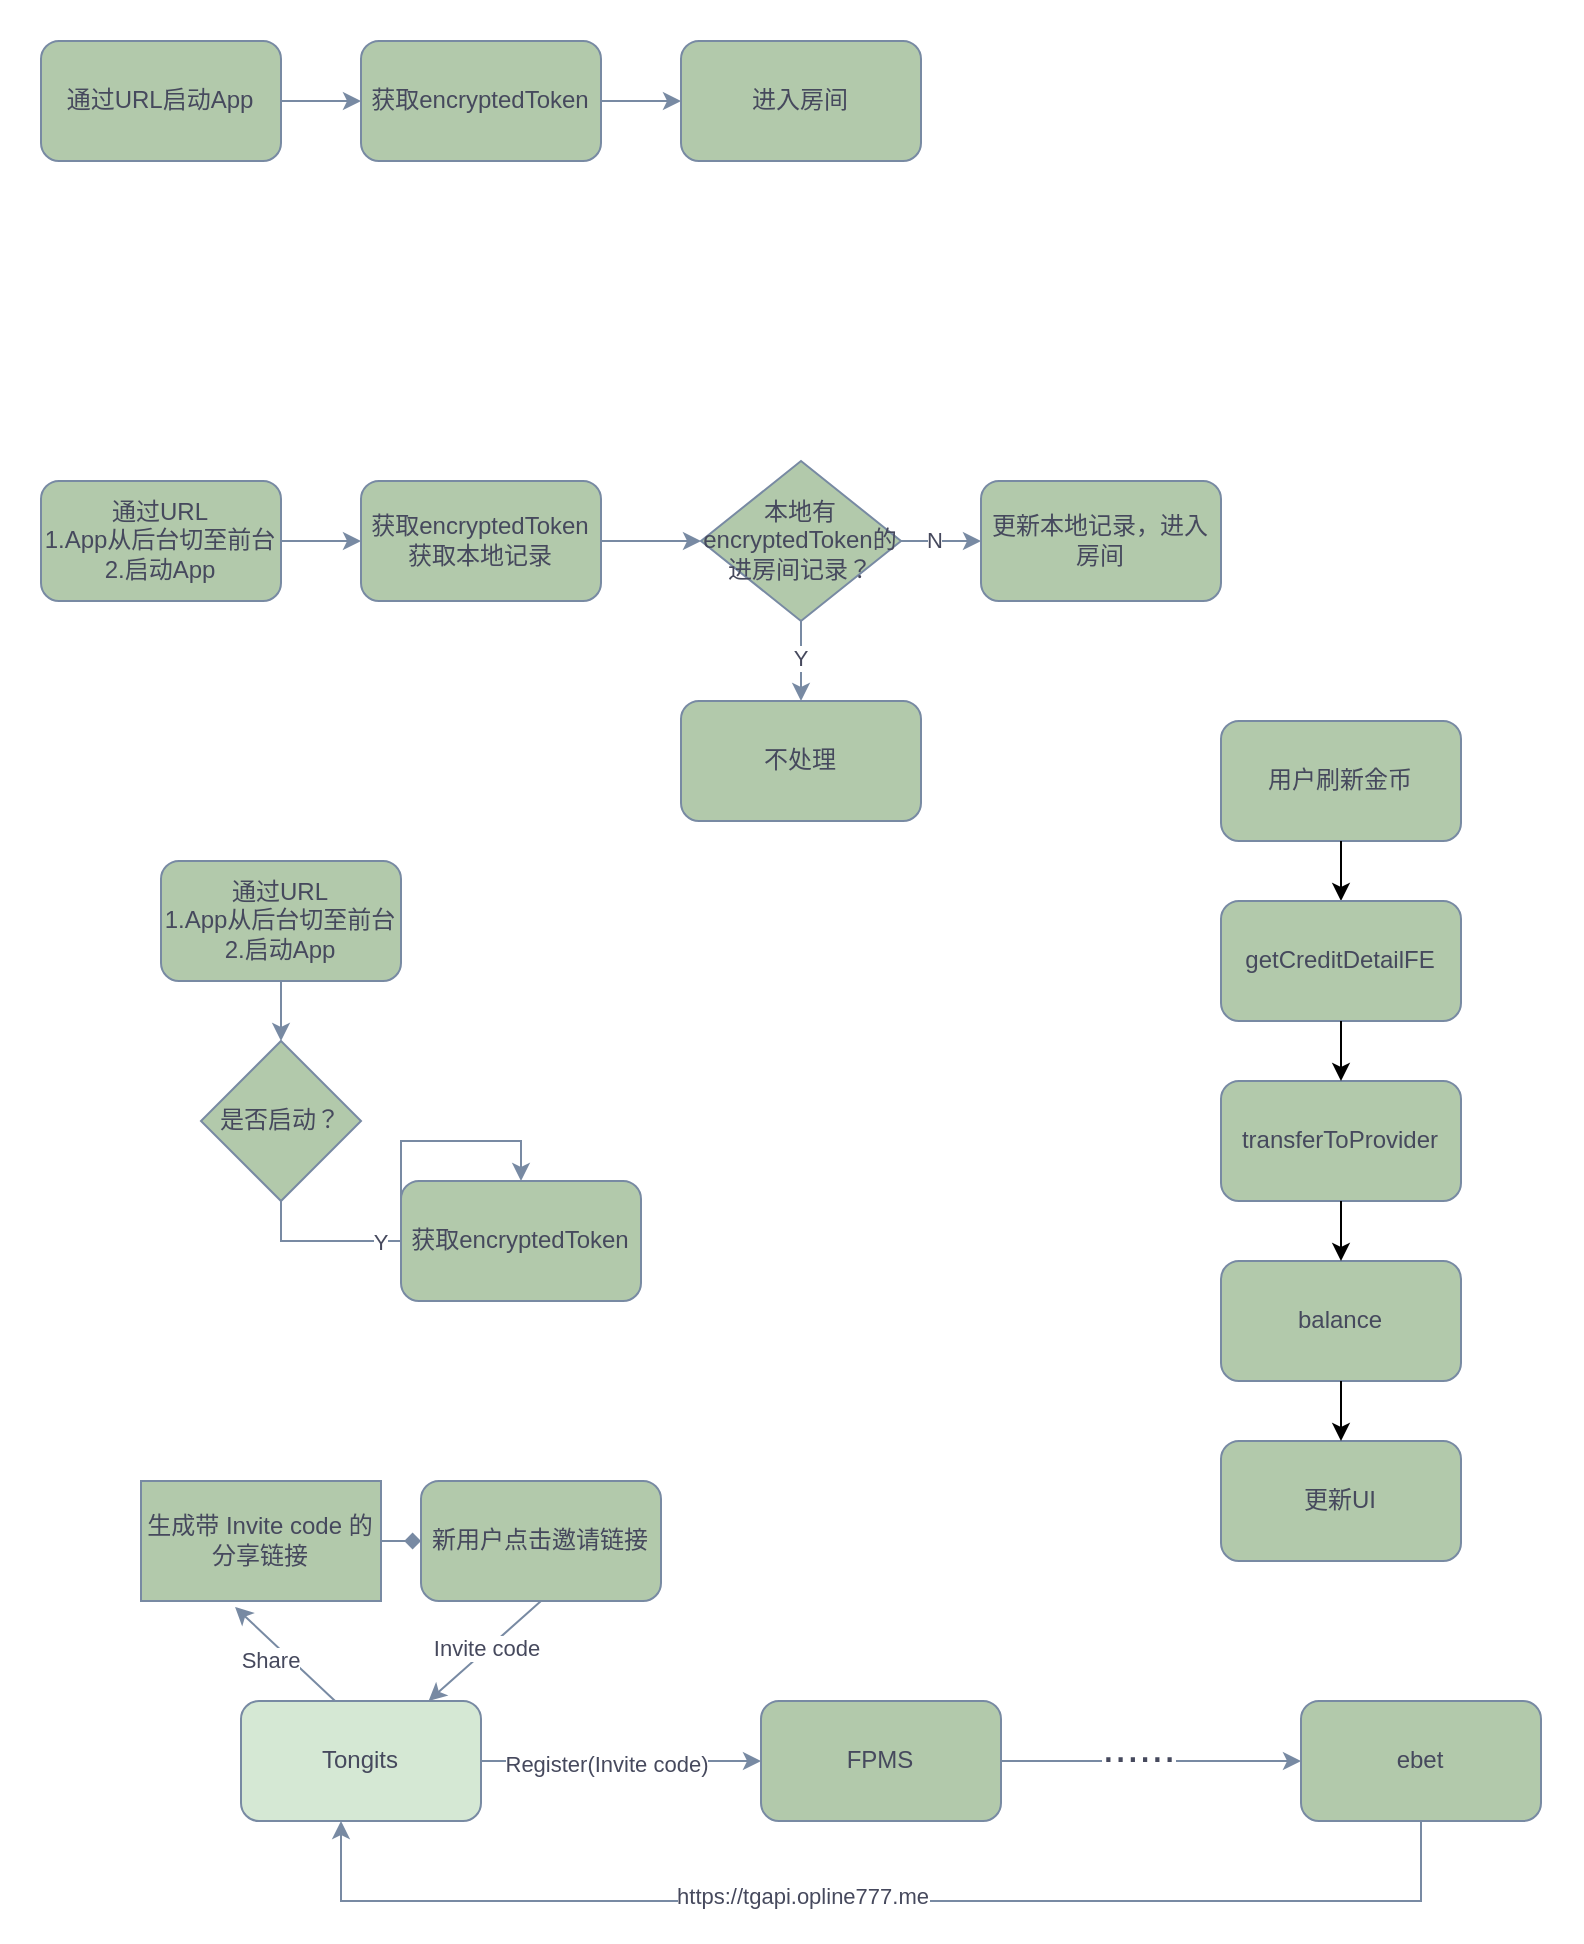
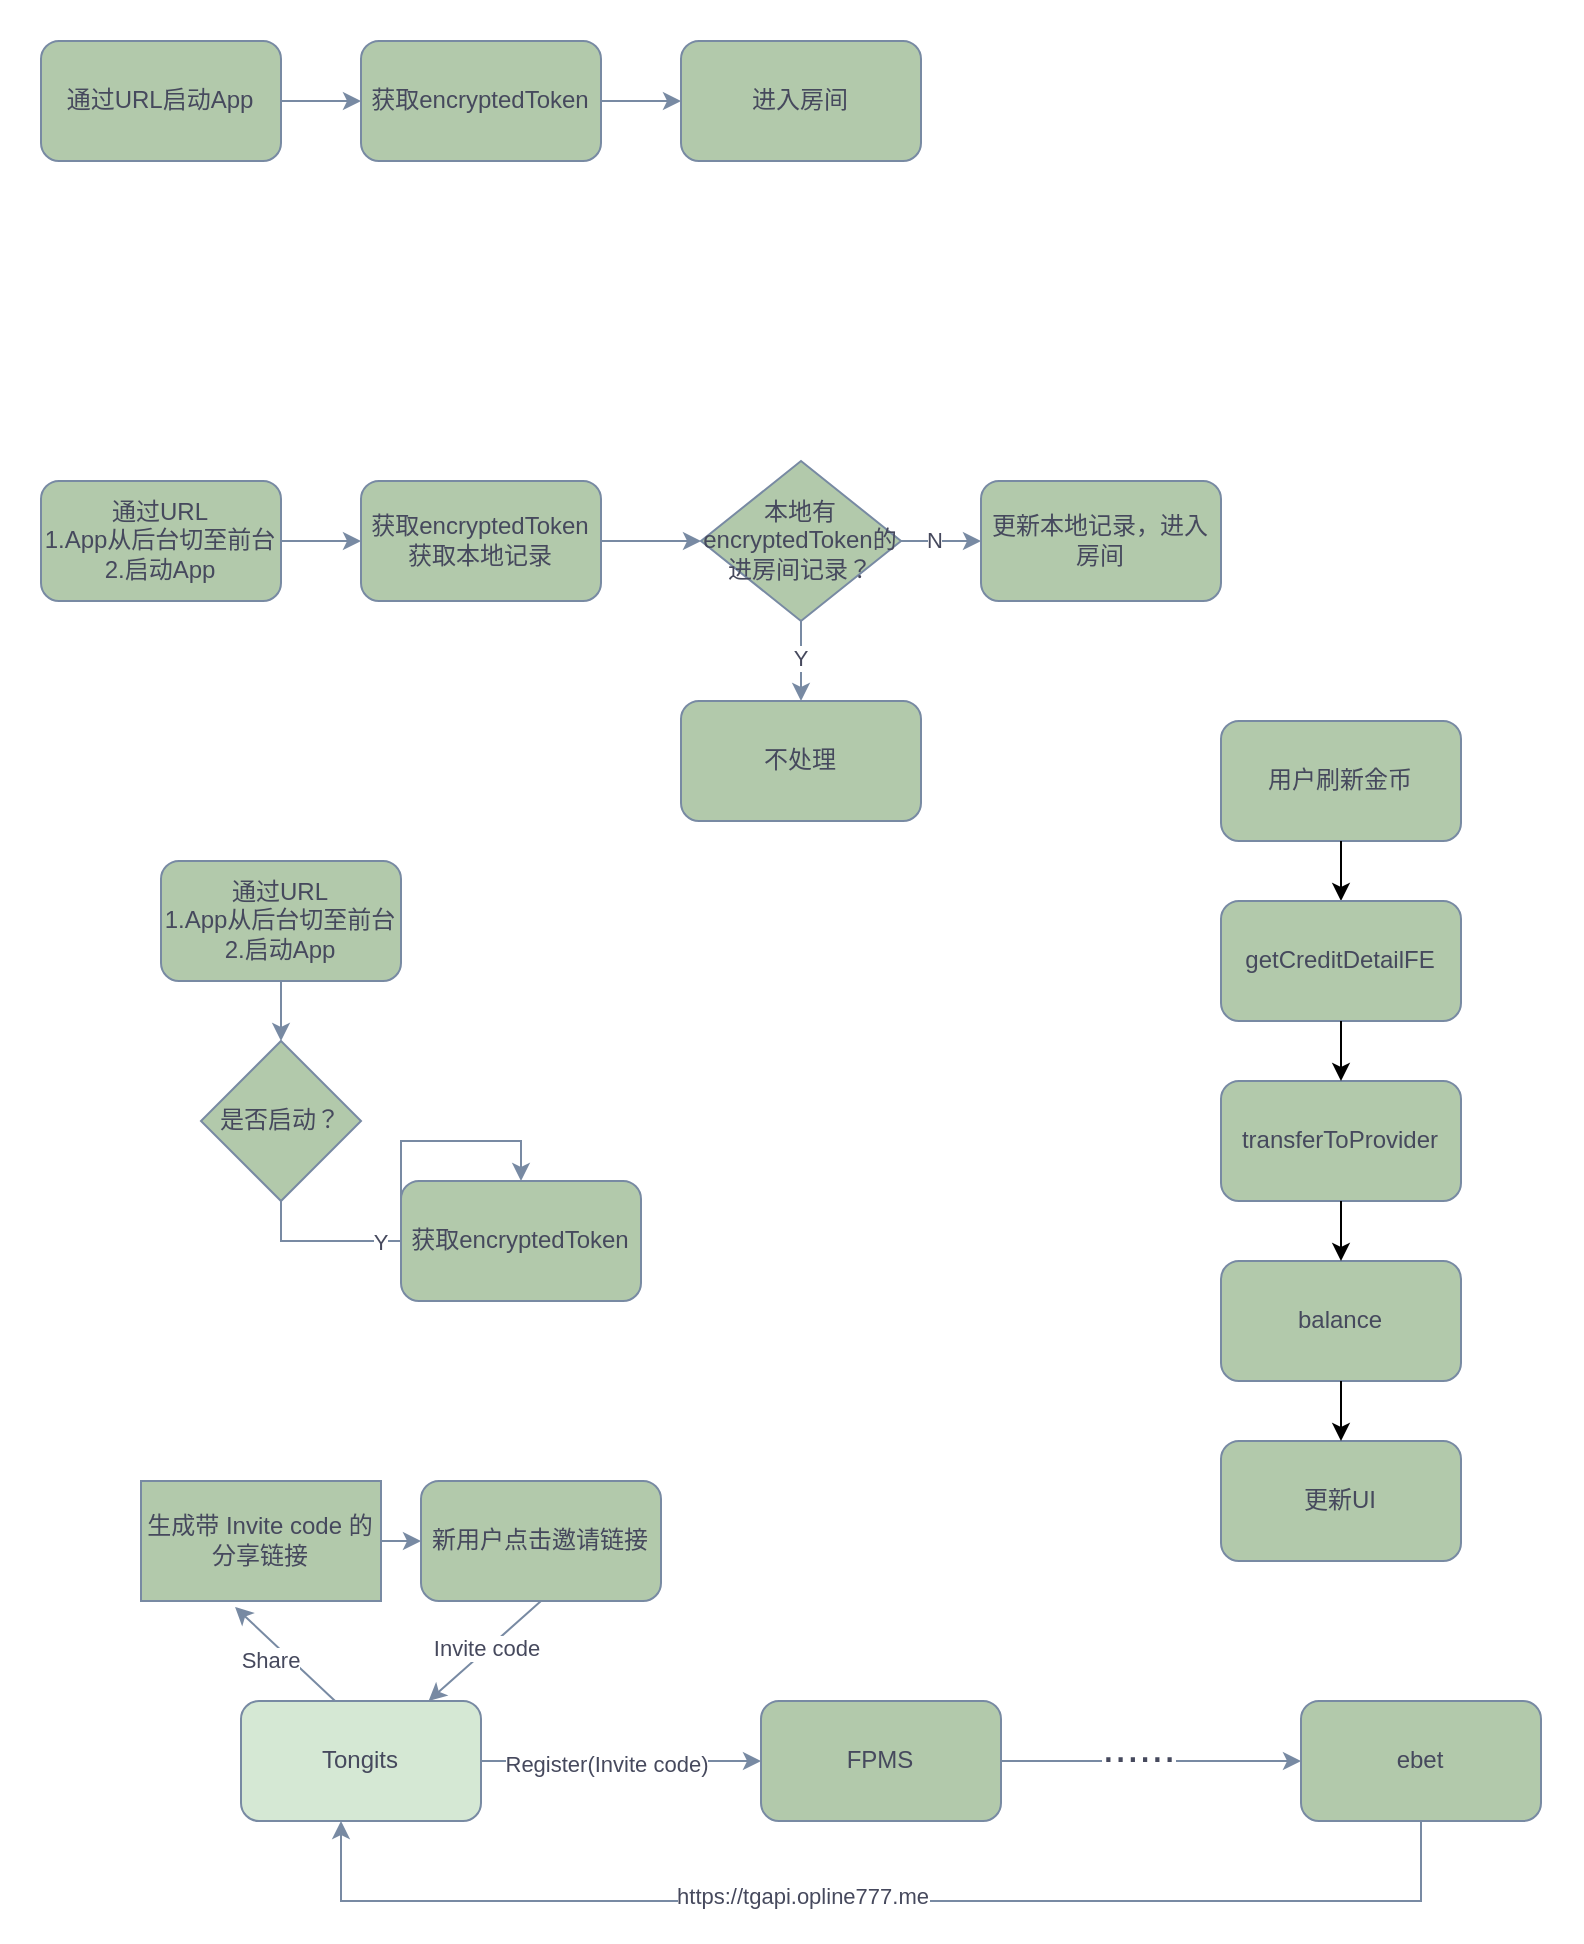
edge "生成带 Invite code 的 分享链接" -> "新用户点击邀请链接": arrowhead diamond -> classic
